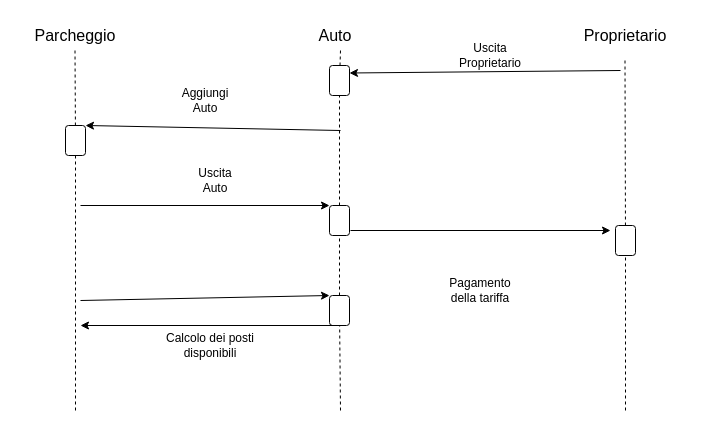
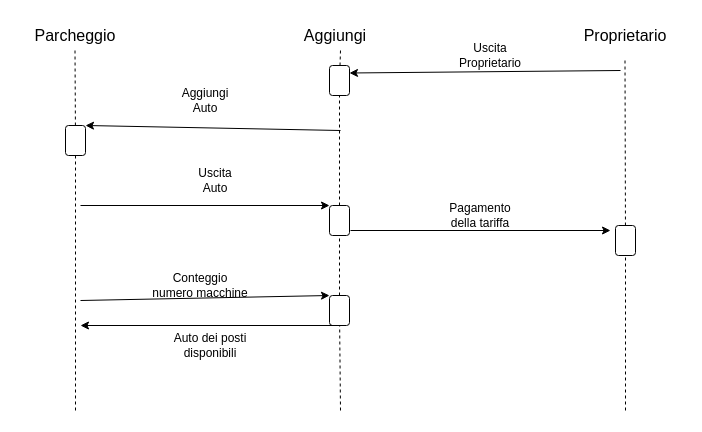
node "Auto": label "Auto" -> "Aggiungi"
node "Conteggio numero macchine": added
node "Pagamento della tariffa": moved (481, 291) -> (481, 216)
node "Calcolo dei posti disponibili": label "Calcolo dei posti disponibili" -> "Auto dei posti disponibili"
